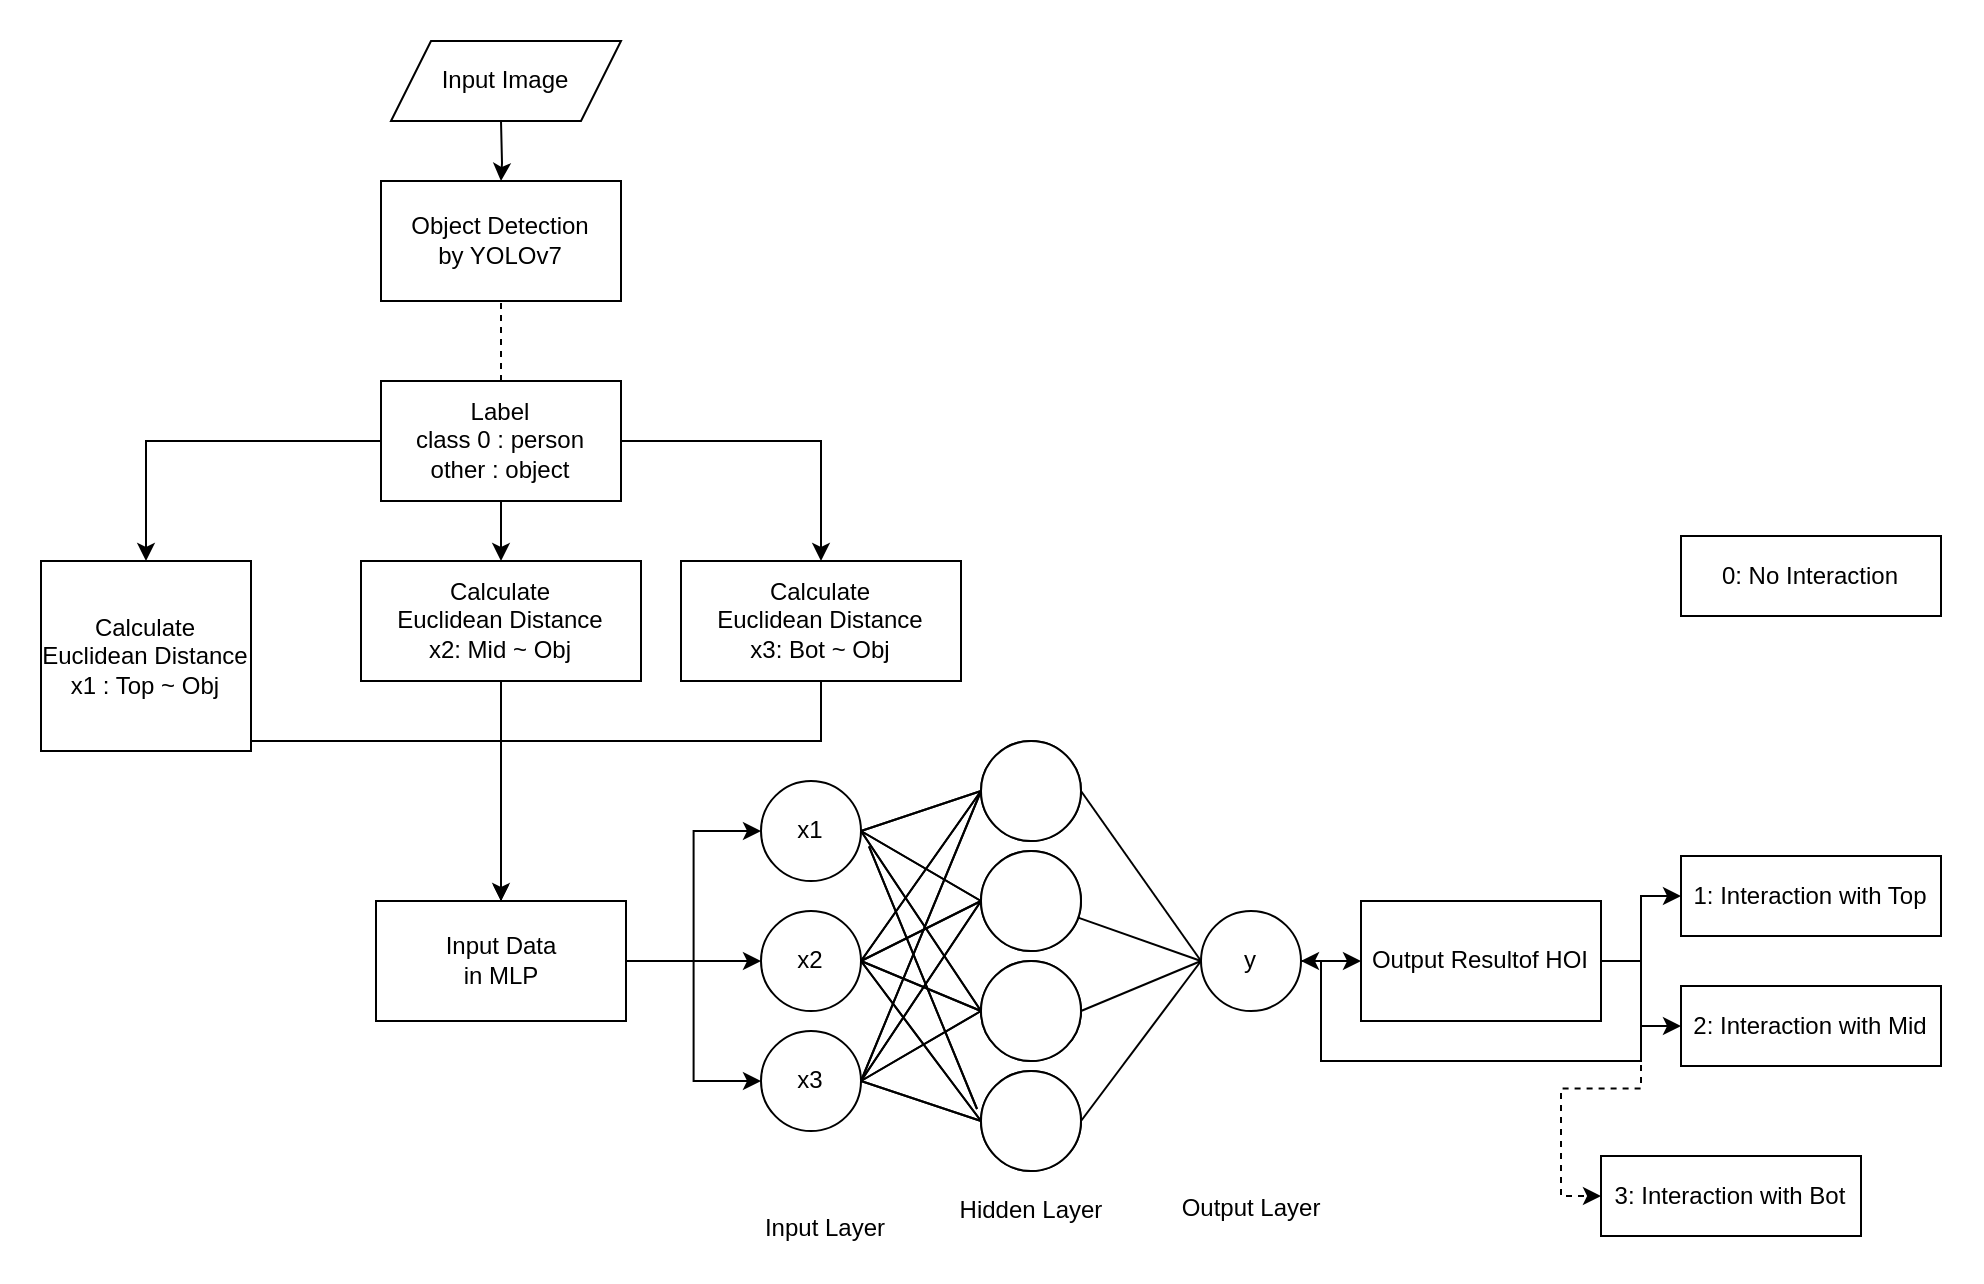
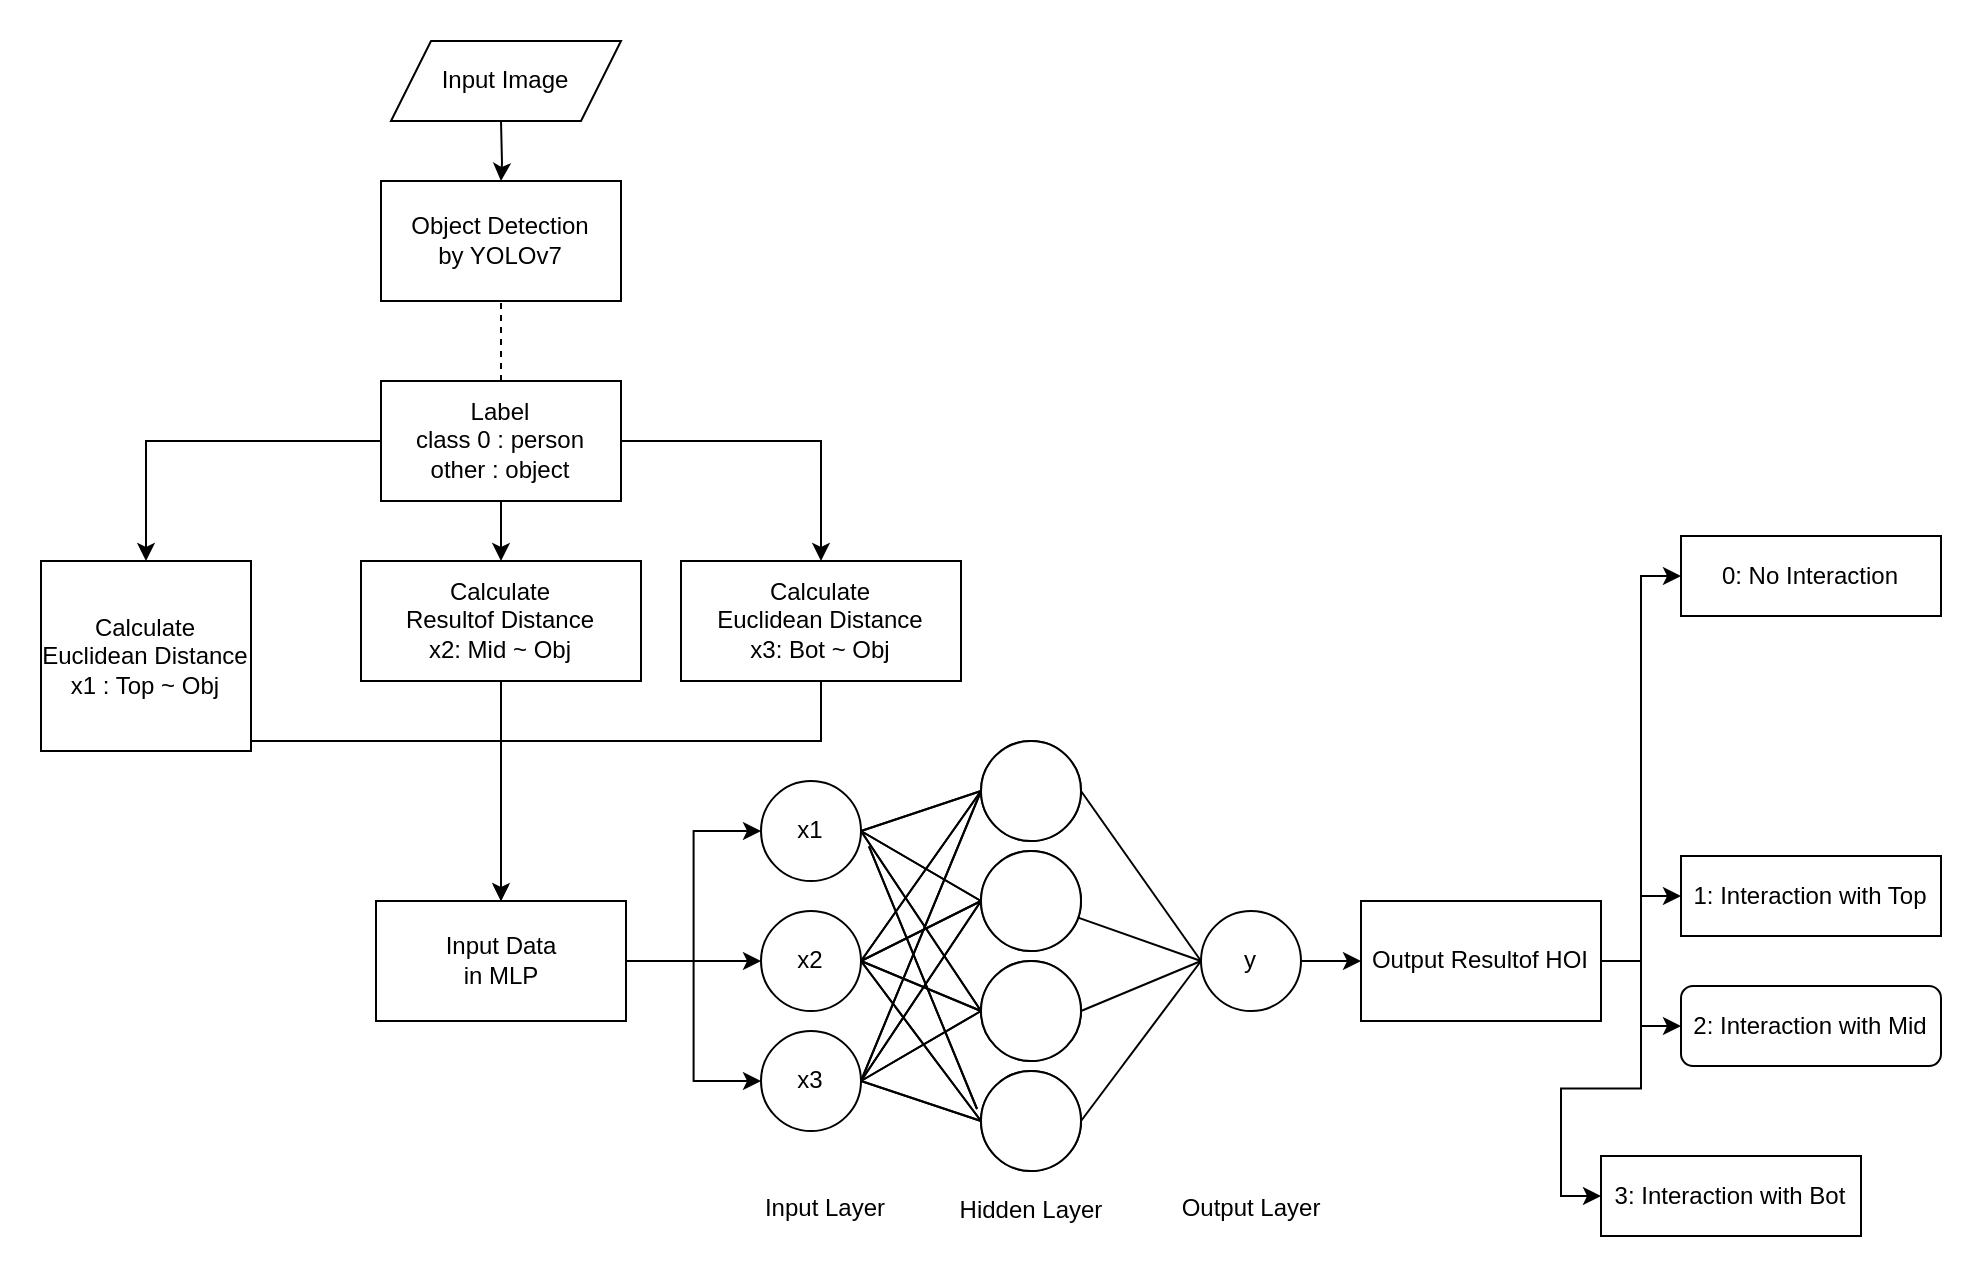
node "Calculate Euclidean Distance x2: Mid ~ Obj": label "Calculate Euclidean Distance x2: Mid ~ Obj" -> "Calculate Resultof Distance x2: Mid ~ Obj"
node "2: Interaction with Mid": shape rectangle -> rounded rectangle
edge "Output Resultof HOI" -> "y": now "Output Resultof HOI" -> "0: No Interaction"
edge "Output Resultof HOI" -> "3: Interaction with Bot": style dashed -> solid
node "Input Layer": moved (826, 1229) -> (826, 1209)
